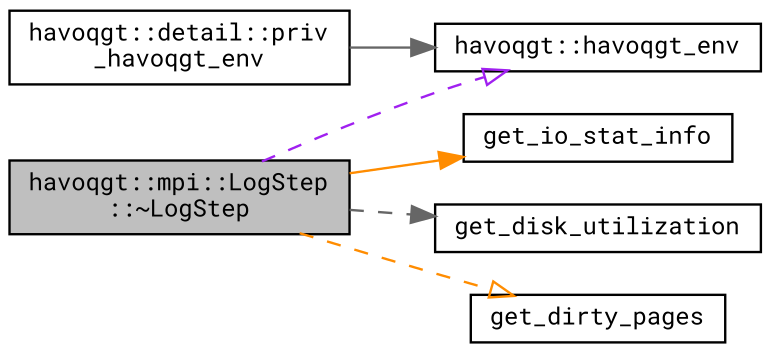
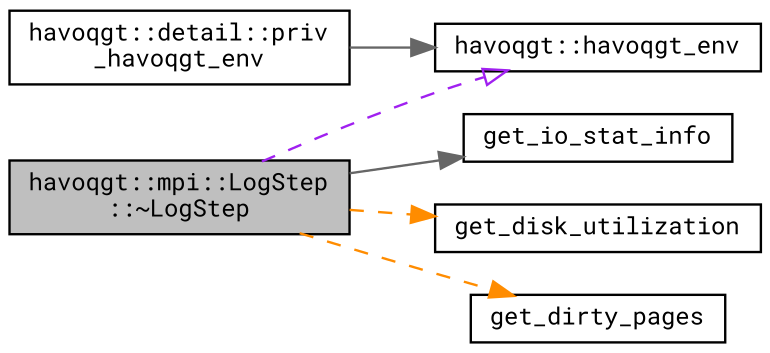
edge "havoqgt::mpi::LogStep ::~LogStep" -> "get_io_stat_info": color darkorange -> gray40
edge "havoqgt::mpi::LogStep ::~LogStep" -> "get_disk_utilization": color gray40 -> darkorange
edge "havoqgt::mpi::LogStep ::~LogStep" -> "get_dirty_pages": arrowhead onormal -> normal
